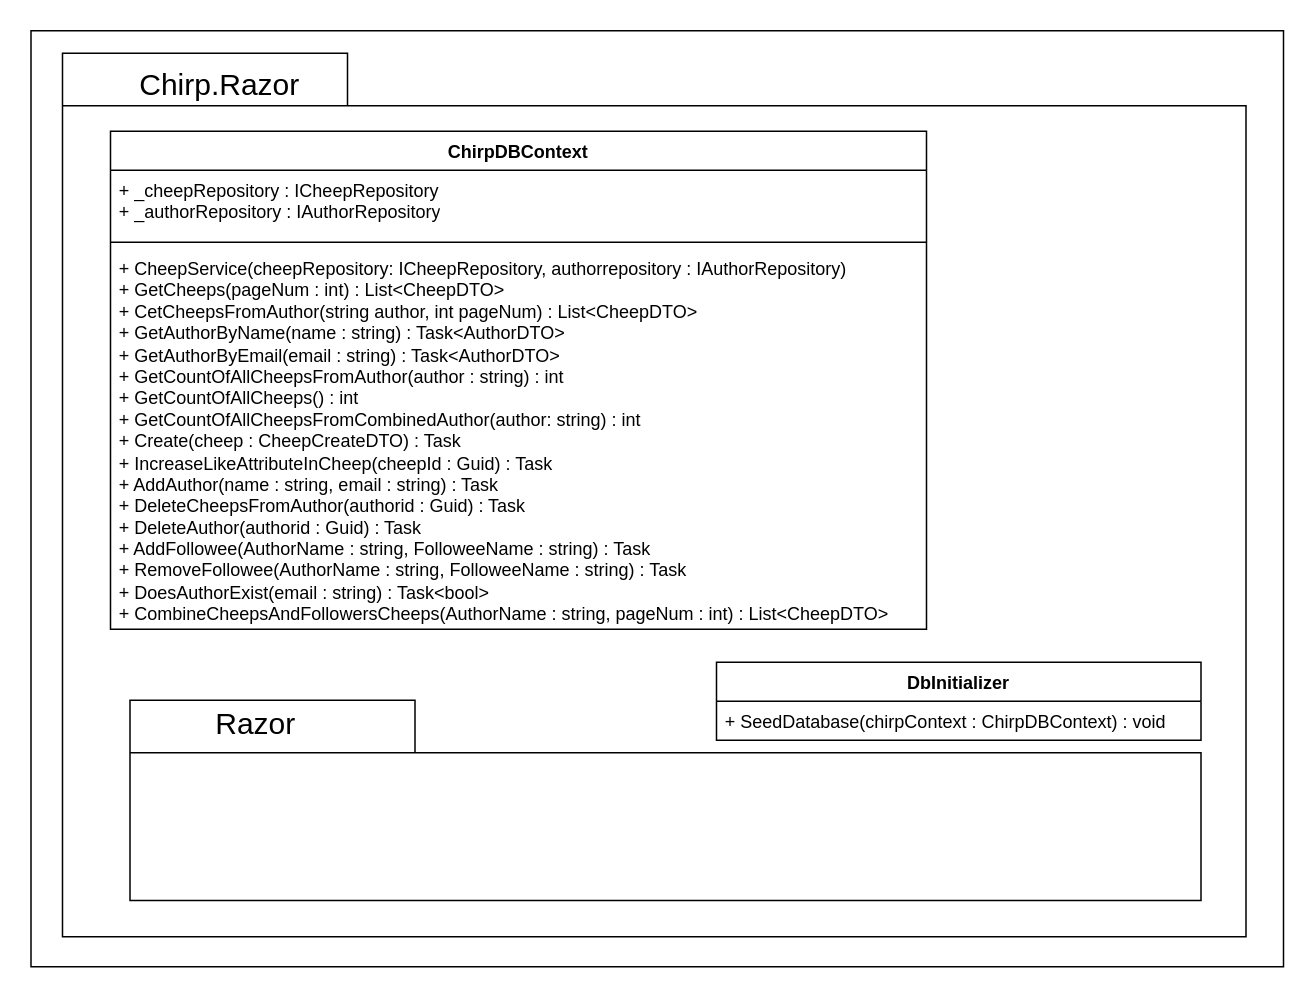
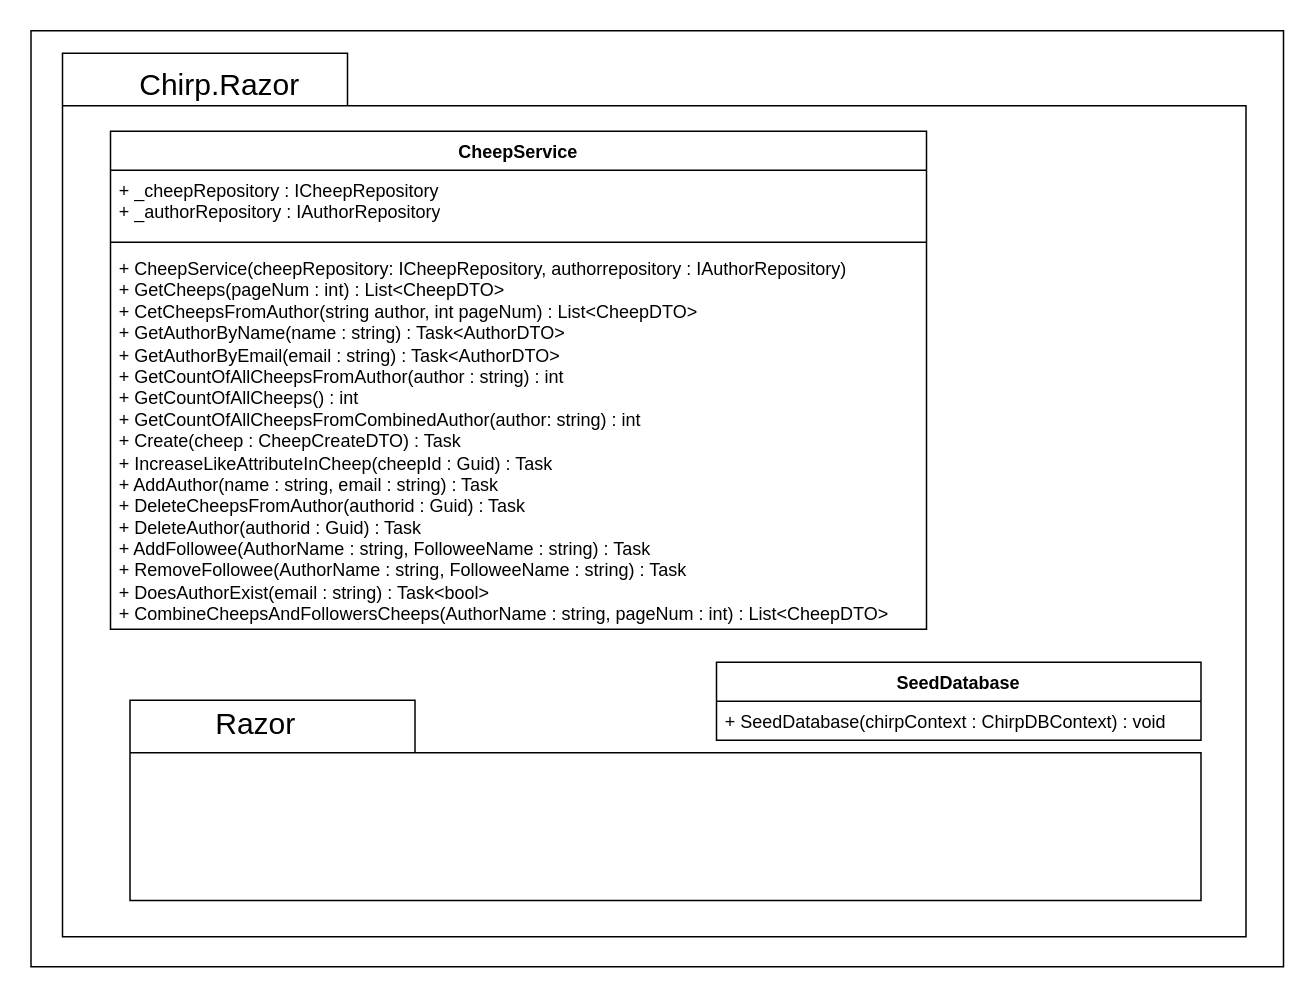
node "ChirpDBContext": label "ChirpDBContext" -> "CheepService"
node "DbInitializer": label "DbInitializer" -> "SeedDatabase"
